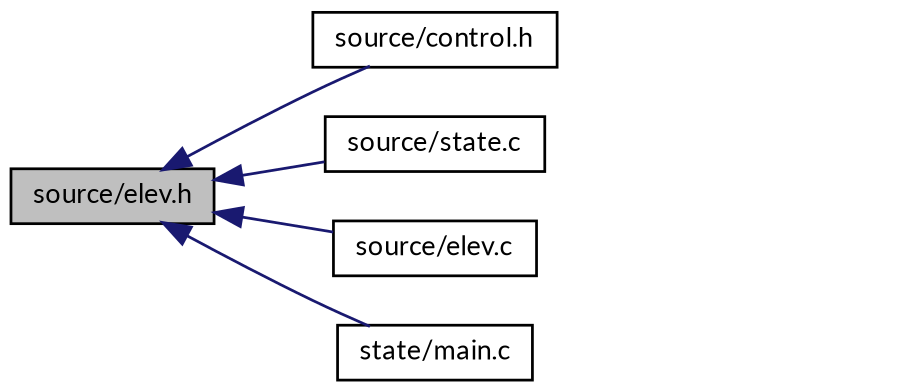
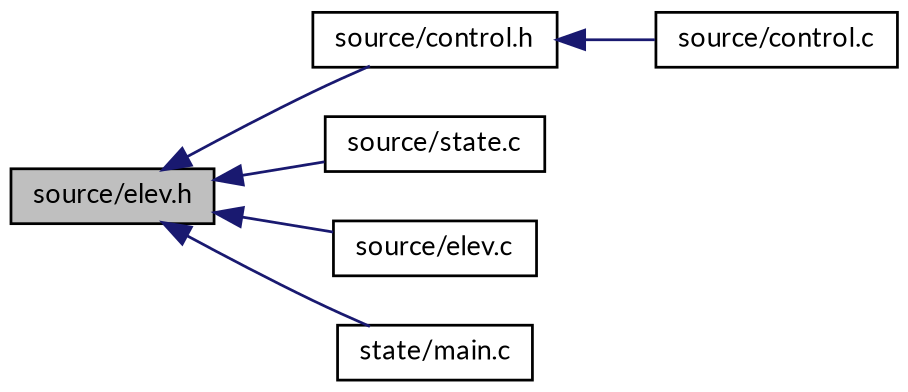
node "source/control.c": added
